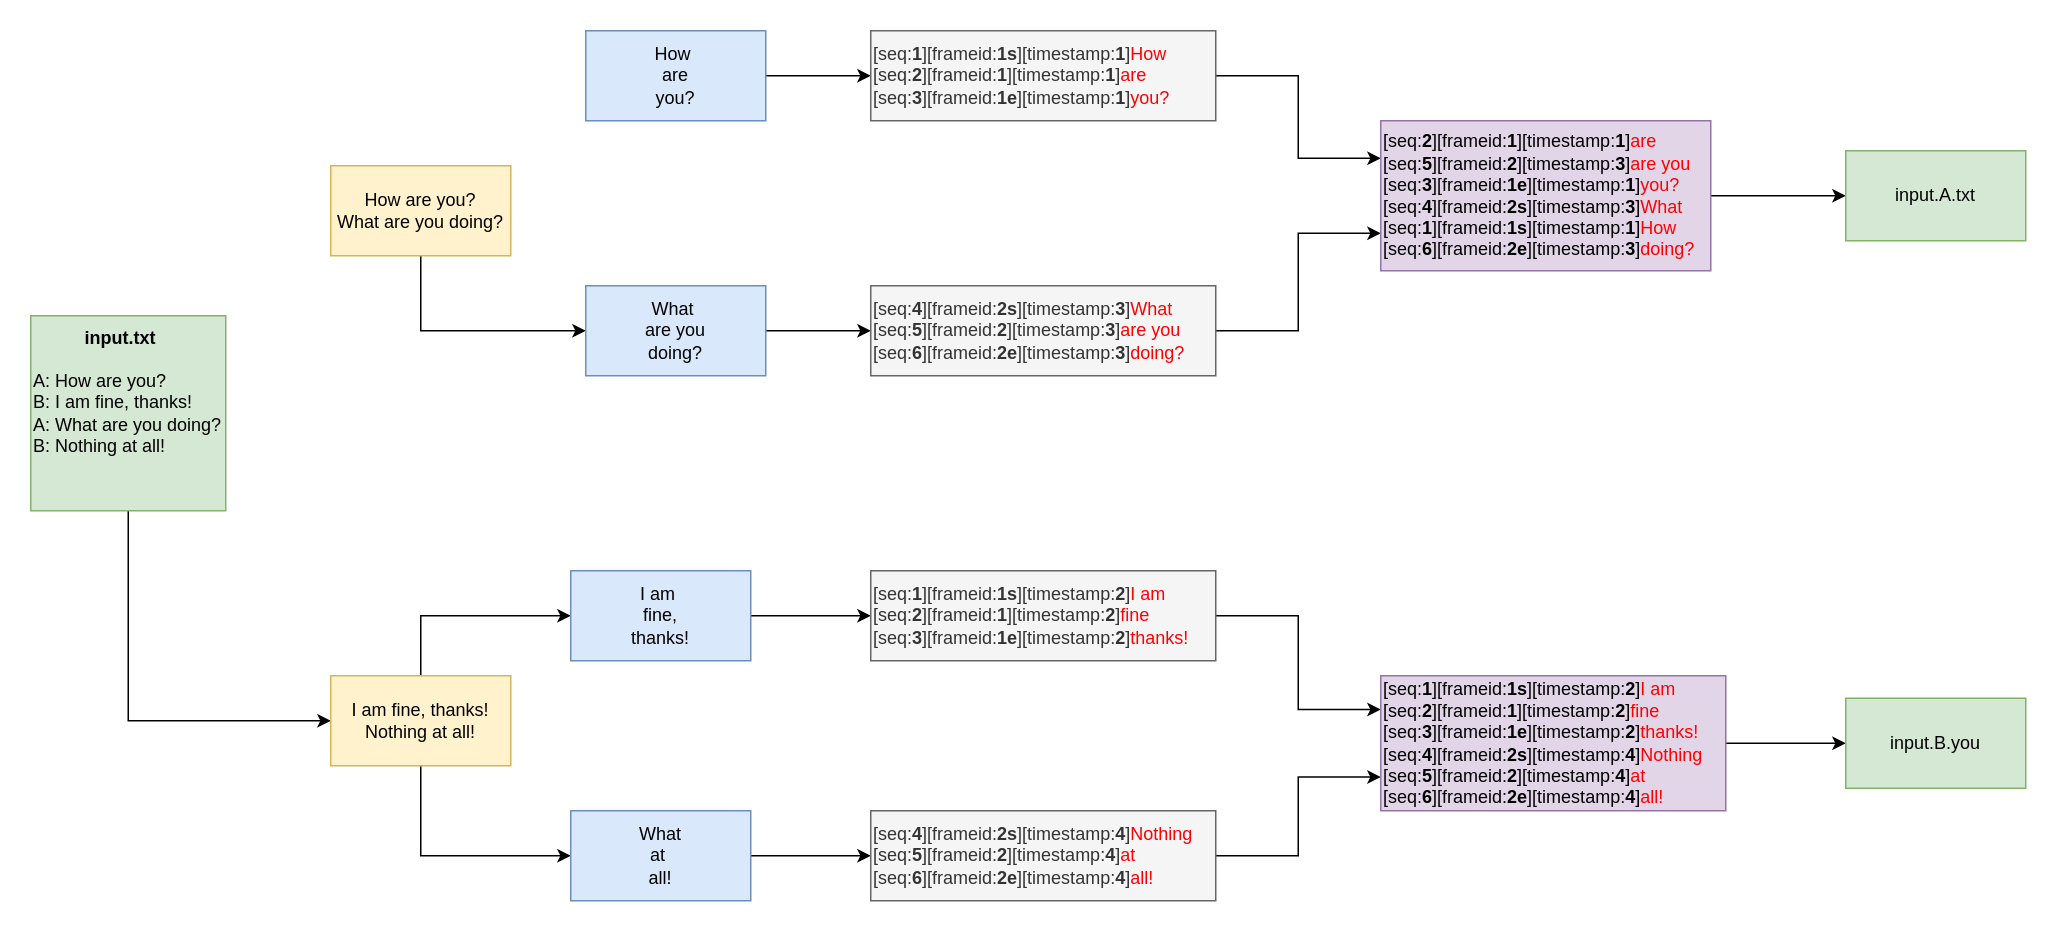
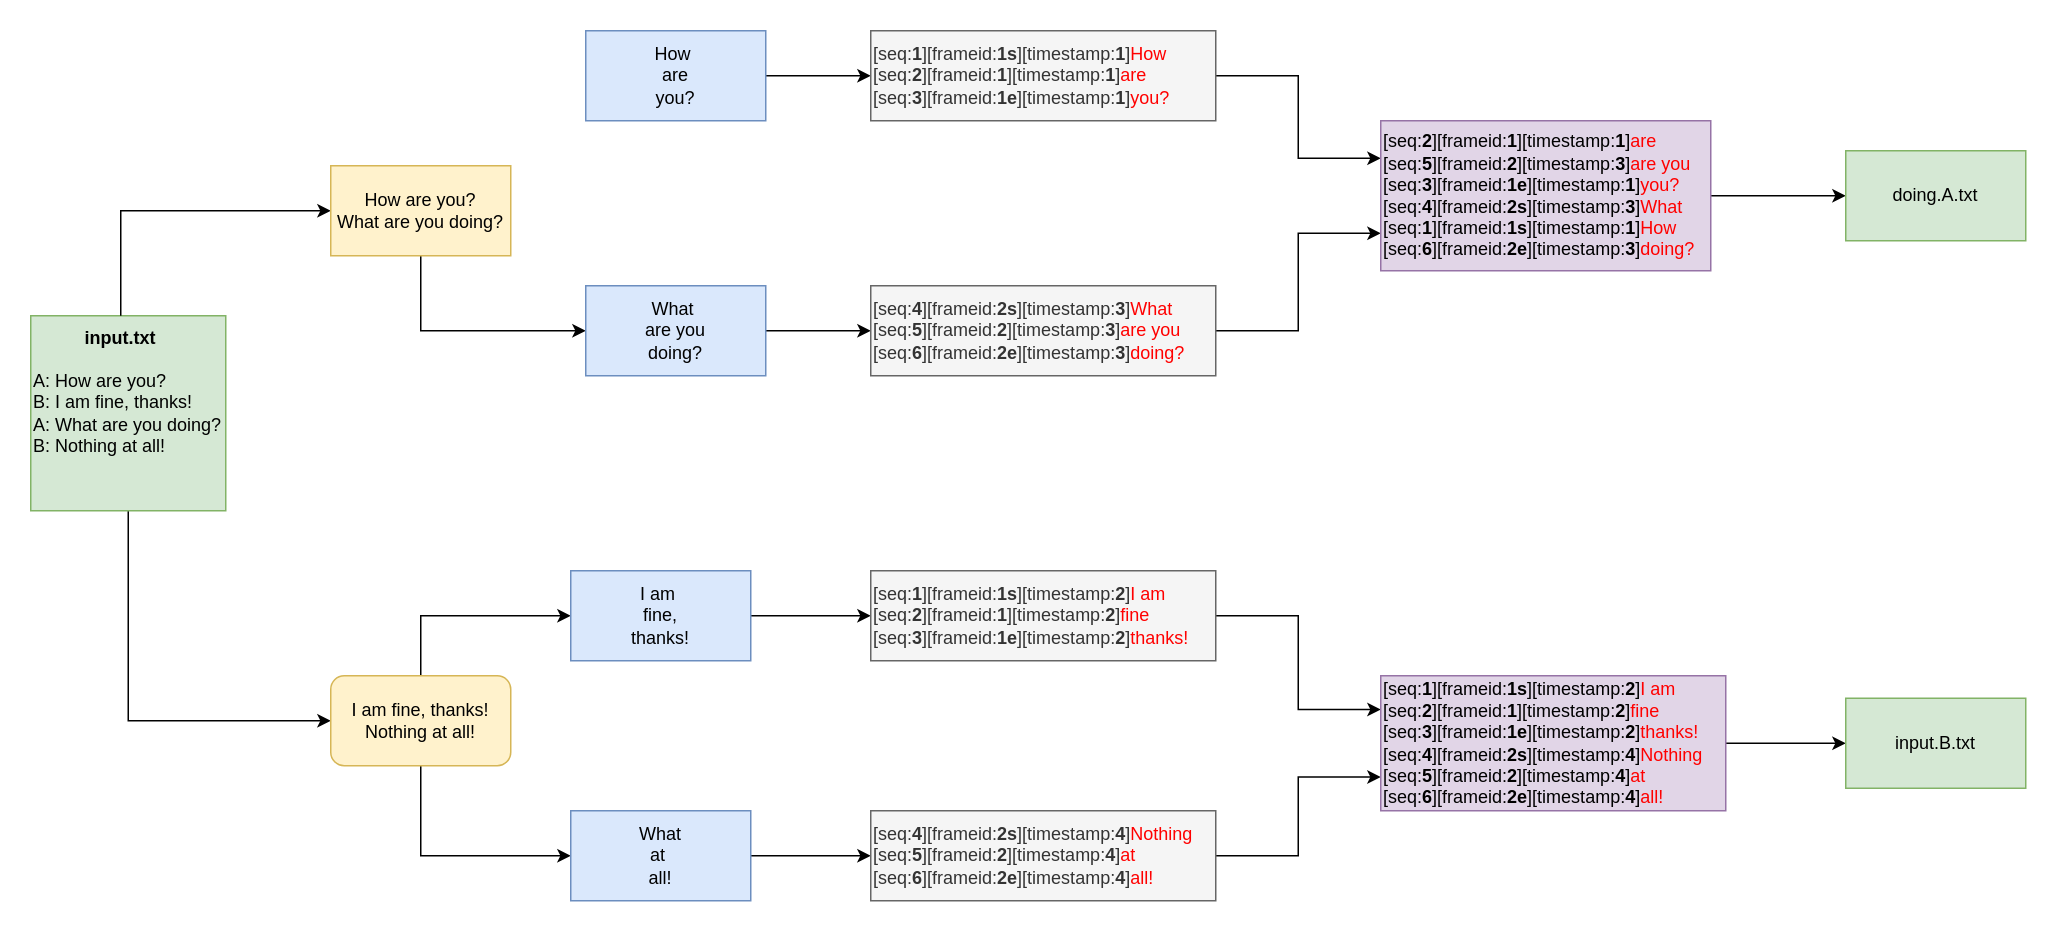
node "input.A.txt": label "input.A.txt" -> "doing.A.txt"
edge "input.txt" -> "How are you? What are you doing?": added
node "I am fine, thanks! Nothing at all!": shape rectangle -> rounded rectangle
node "input.B.you": label "input.B.you" -> "input.B.txt"
